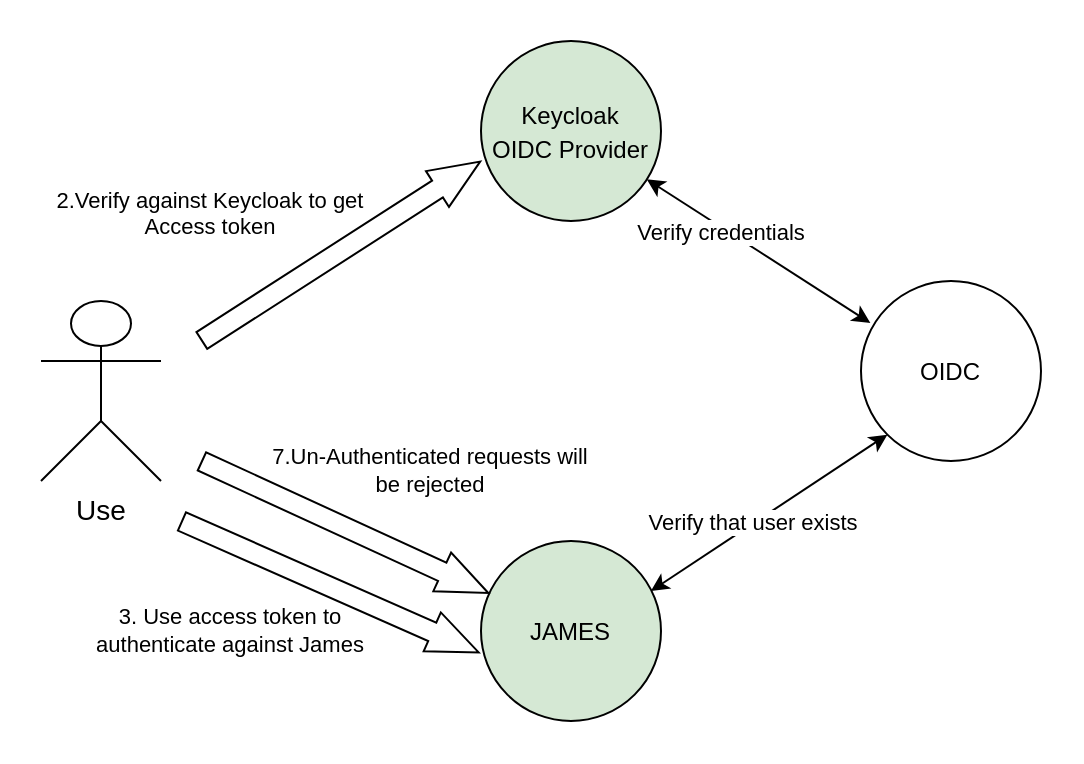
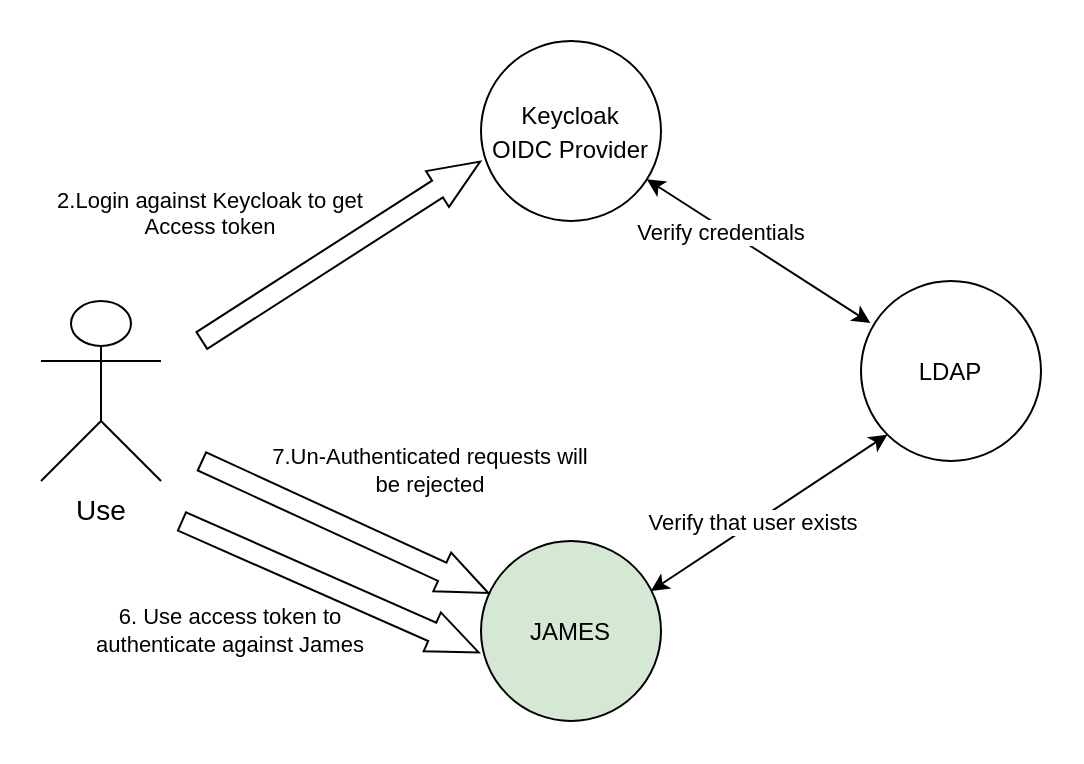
node "Keycloak OIDC Provider": fillcolor #d5e8d4 -> #ffffff
node "2.Verify against Keycloak to get Access token": label "2.Verify against Keycloak to get Access token" -> "2.Login against Keycloak to get Access token"
node "OIDC": label "OIDC" -> "LDAP"
node "3. Use access token to authenticate against James": label "3. Use access token to authenticate against James" -> "6. Use access token to authenticate against James"
